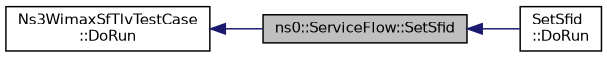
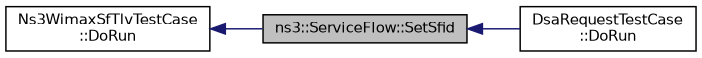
node "ns0::ServiceFlow::SetSfid": label "ns0::ServiceFlow::SetSfid" -> "ns3::ServiceFlow::SetSfid"
node "SetSfid ::DoRun": label "SetSfid ::DoRun" -> "DsaRequestTestCase ::DoRun"
